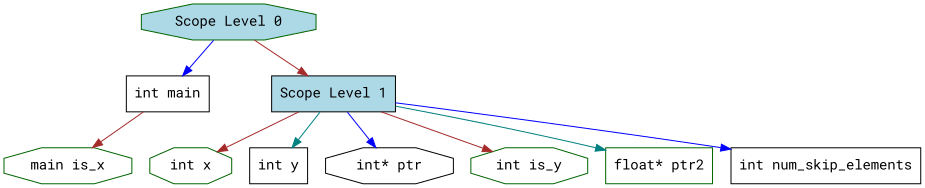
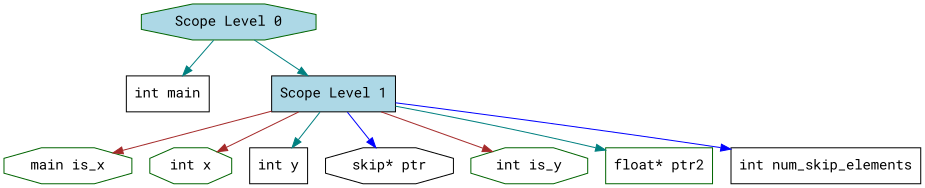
edge "Scope Level 0" -> "int main": color blue -> teal
edge "Scope Level 0" -> "Scope Level 1": color brown -> teal
edge "int main" -> "main is_x": now "Scope Level 1" -> "main is_x"
node "int* ptr": label "int* ptr" -> "skip* ptr"
